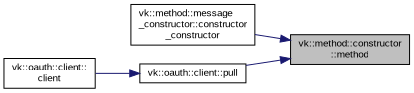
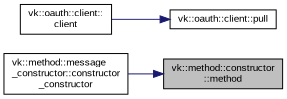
edge "vk::oauth::client::pull" -> "vk::method::constructor ::method": removed
